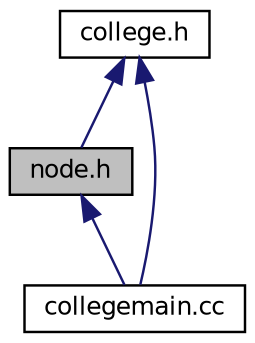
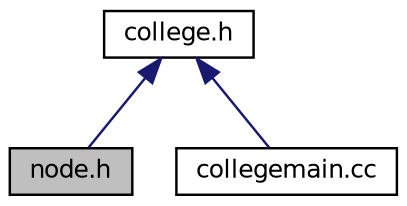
edge "collegemain.cc" -> "node.h": removed
